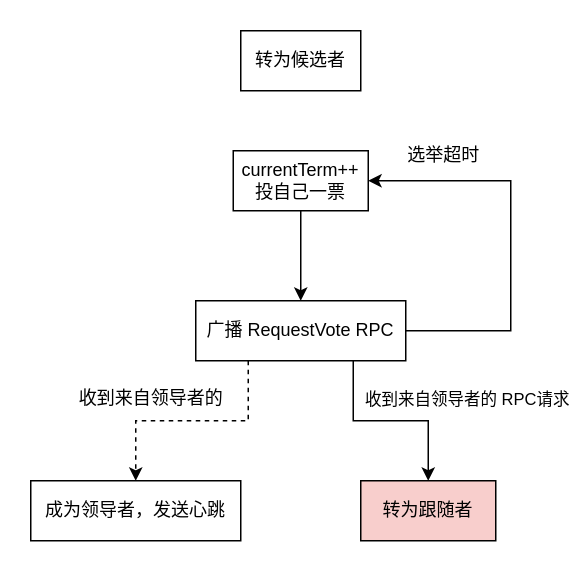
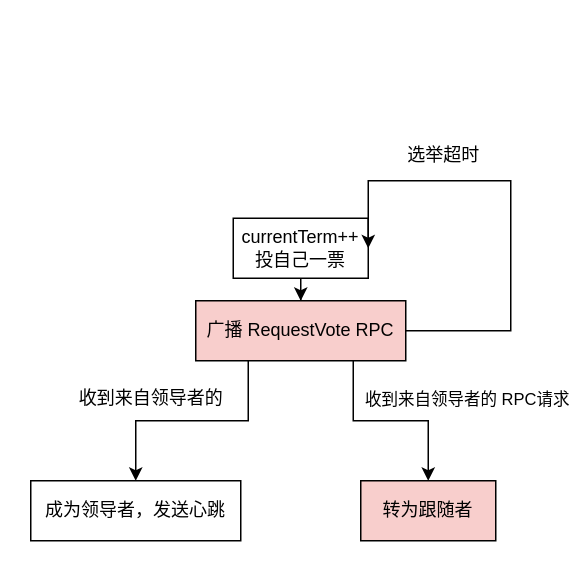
node "转为候选者": removed
node "currentTerm++ 投自己一票": moved (301, 181) -> (301, 248)
node "广播 RequestVote RPC": fillcolor #ffffff -> #f8cecc
edge "广播 RequestVote RPC" -> "成为领导者，发送心跳": style dashed -> solid
